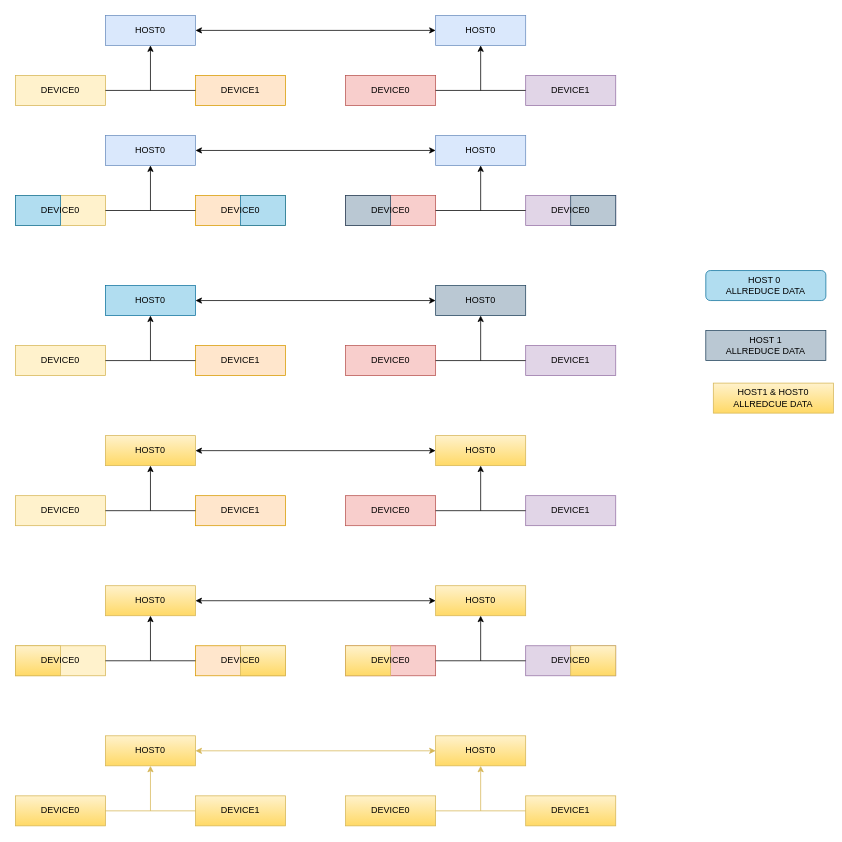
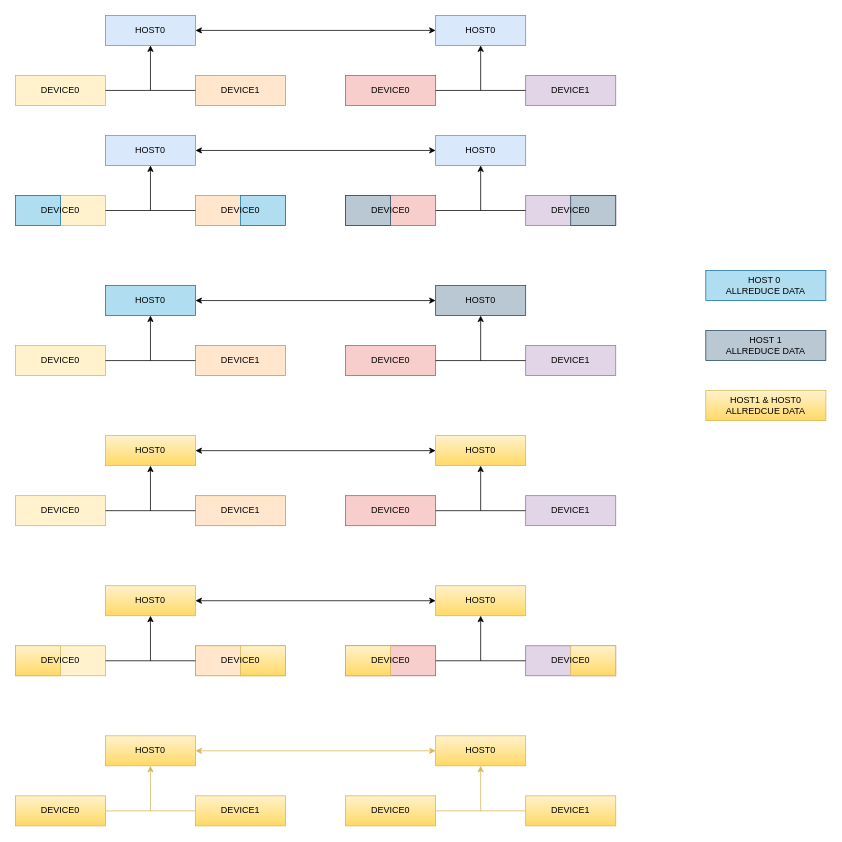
node "HOST 0 ALLREDUCE DATA": shape rounded rectangle -> rectangle
node "HOST1 & HOST0 ALLREDCUE DATA": moved (773, 398) -> (765, 405)
